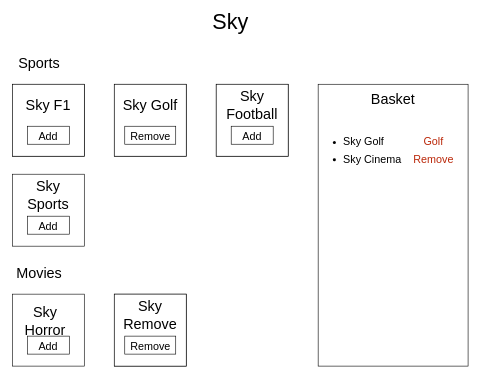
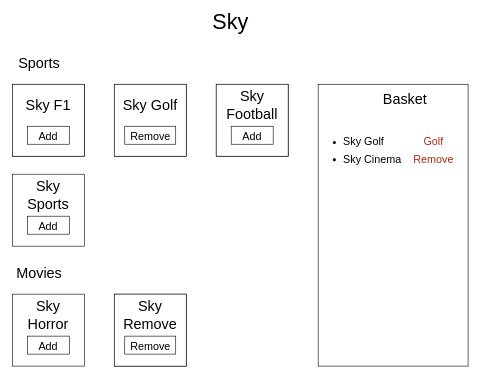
node "Basket": moved (393, 99) -> (405, 99)
node "Sky Horror": moved (45, 321) -> (48, 315)
